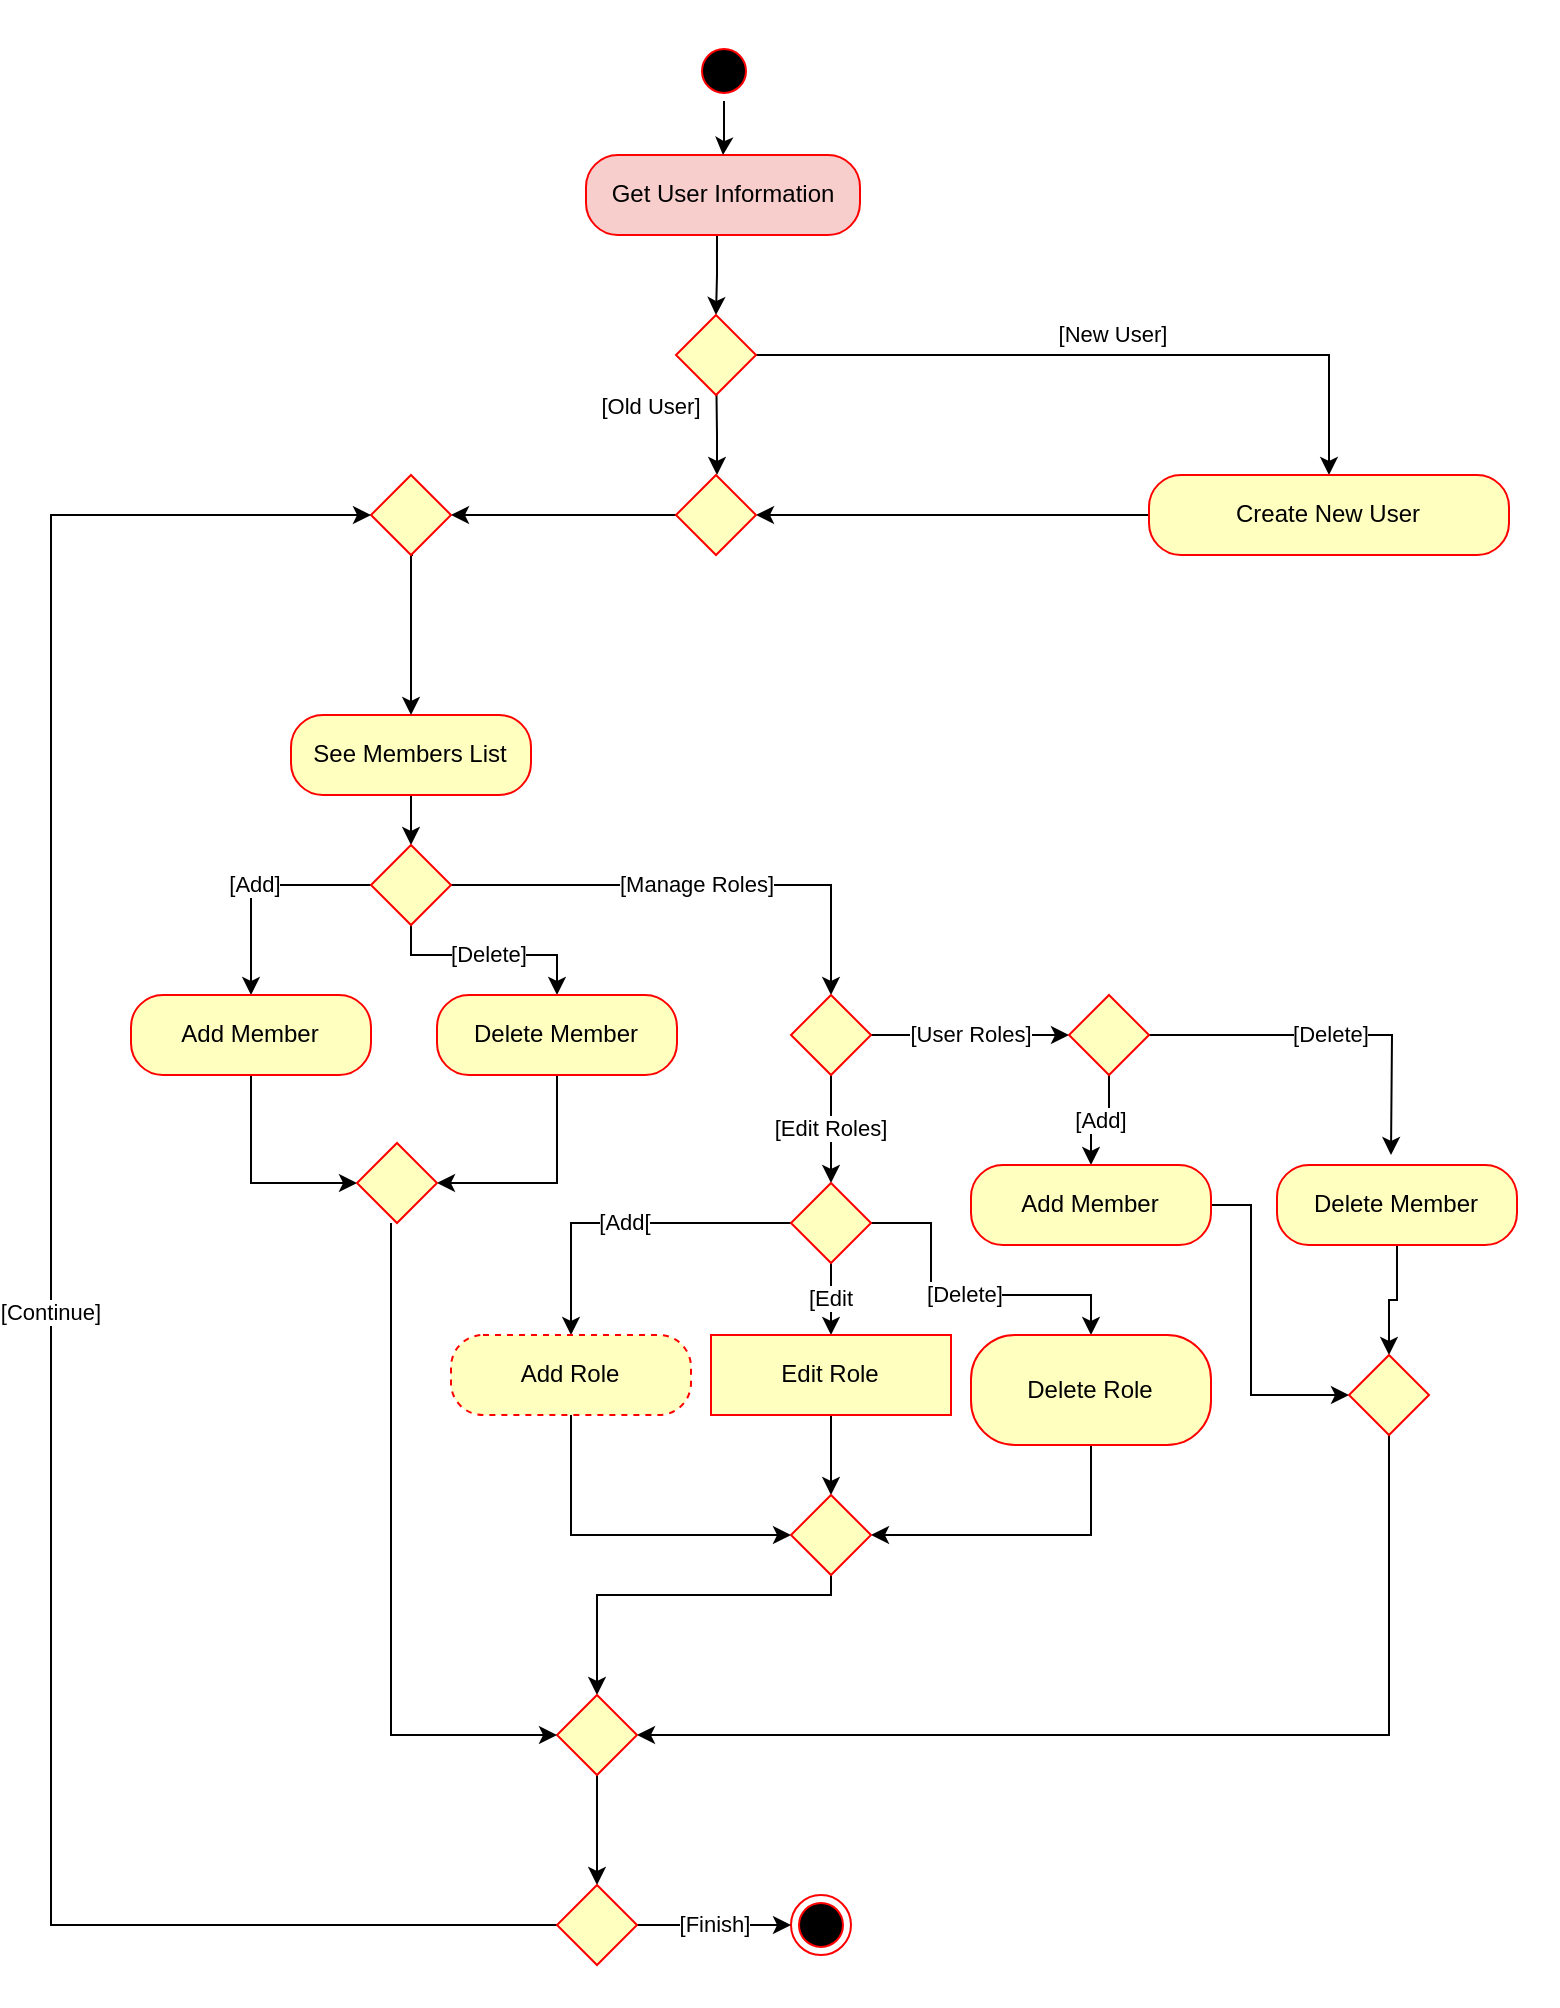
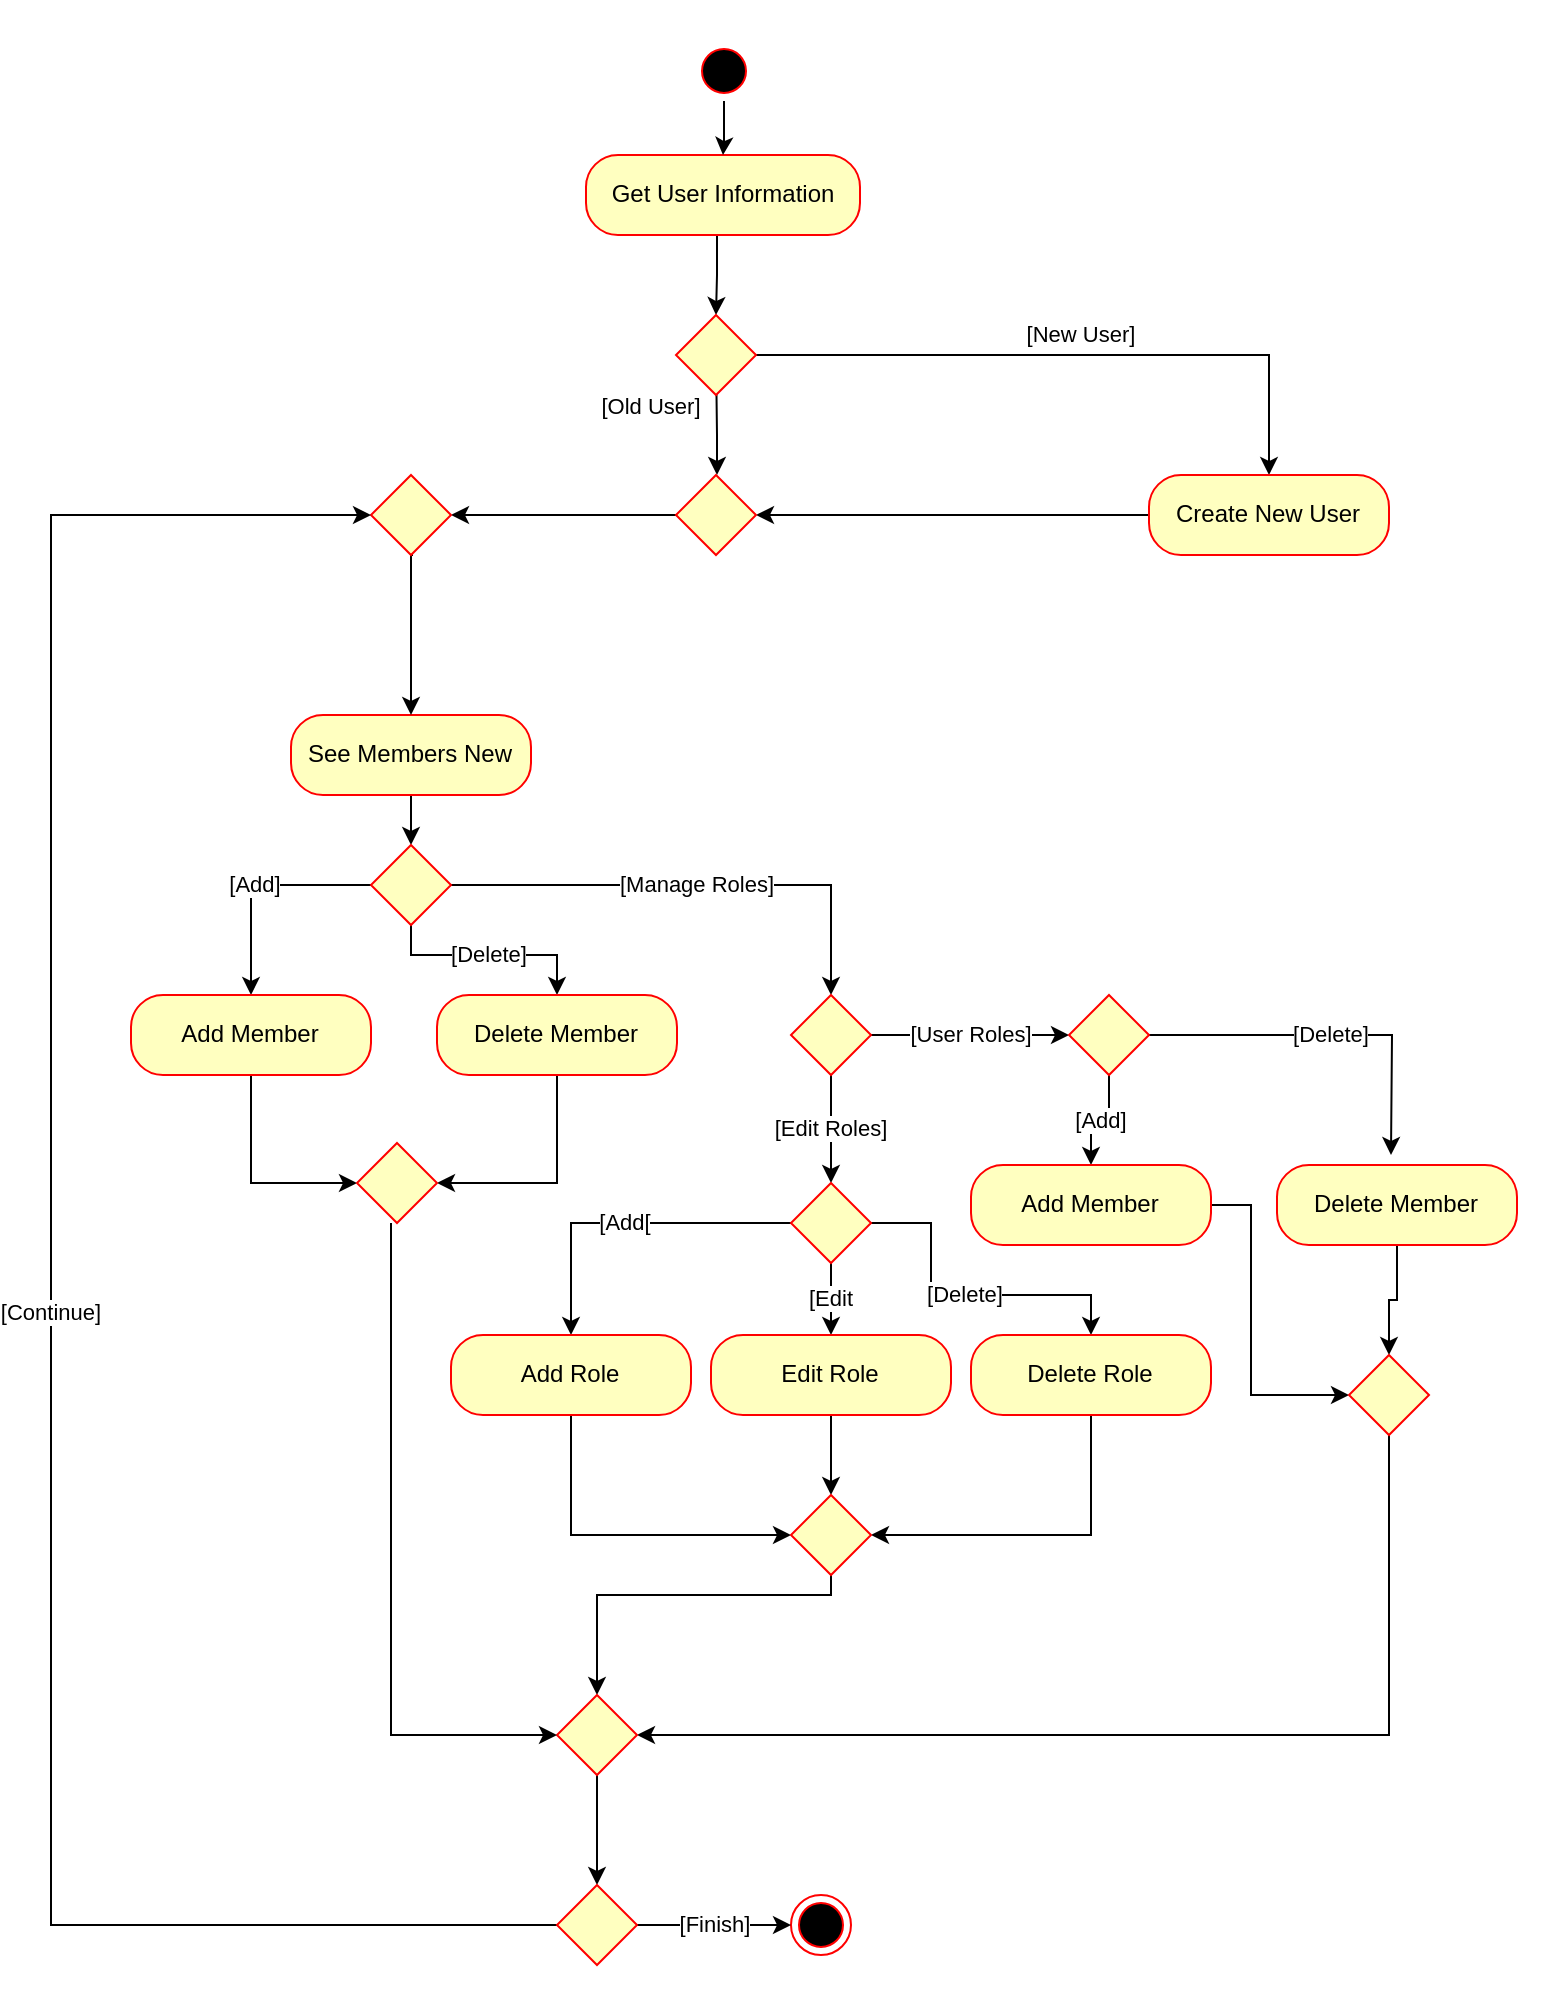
node "Get User Information": fillcolor #f8cecc -> #ffffc0
node "Create New User": size 360x80 -> 240x80
node "See Members List": label "See Members List" -> "See Members New"
node "Add Role": style dashed -> solid
node "Edit Role": shape rectangle -> rounded rectangle
node "Delete Role": size 240x110 -> 240x80
